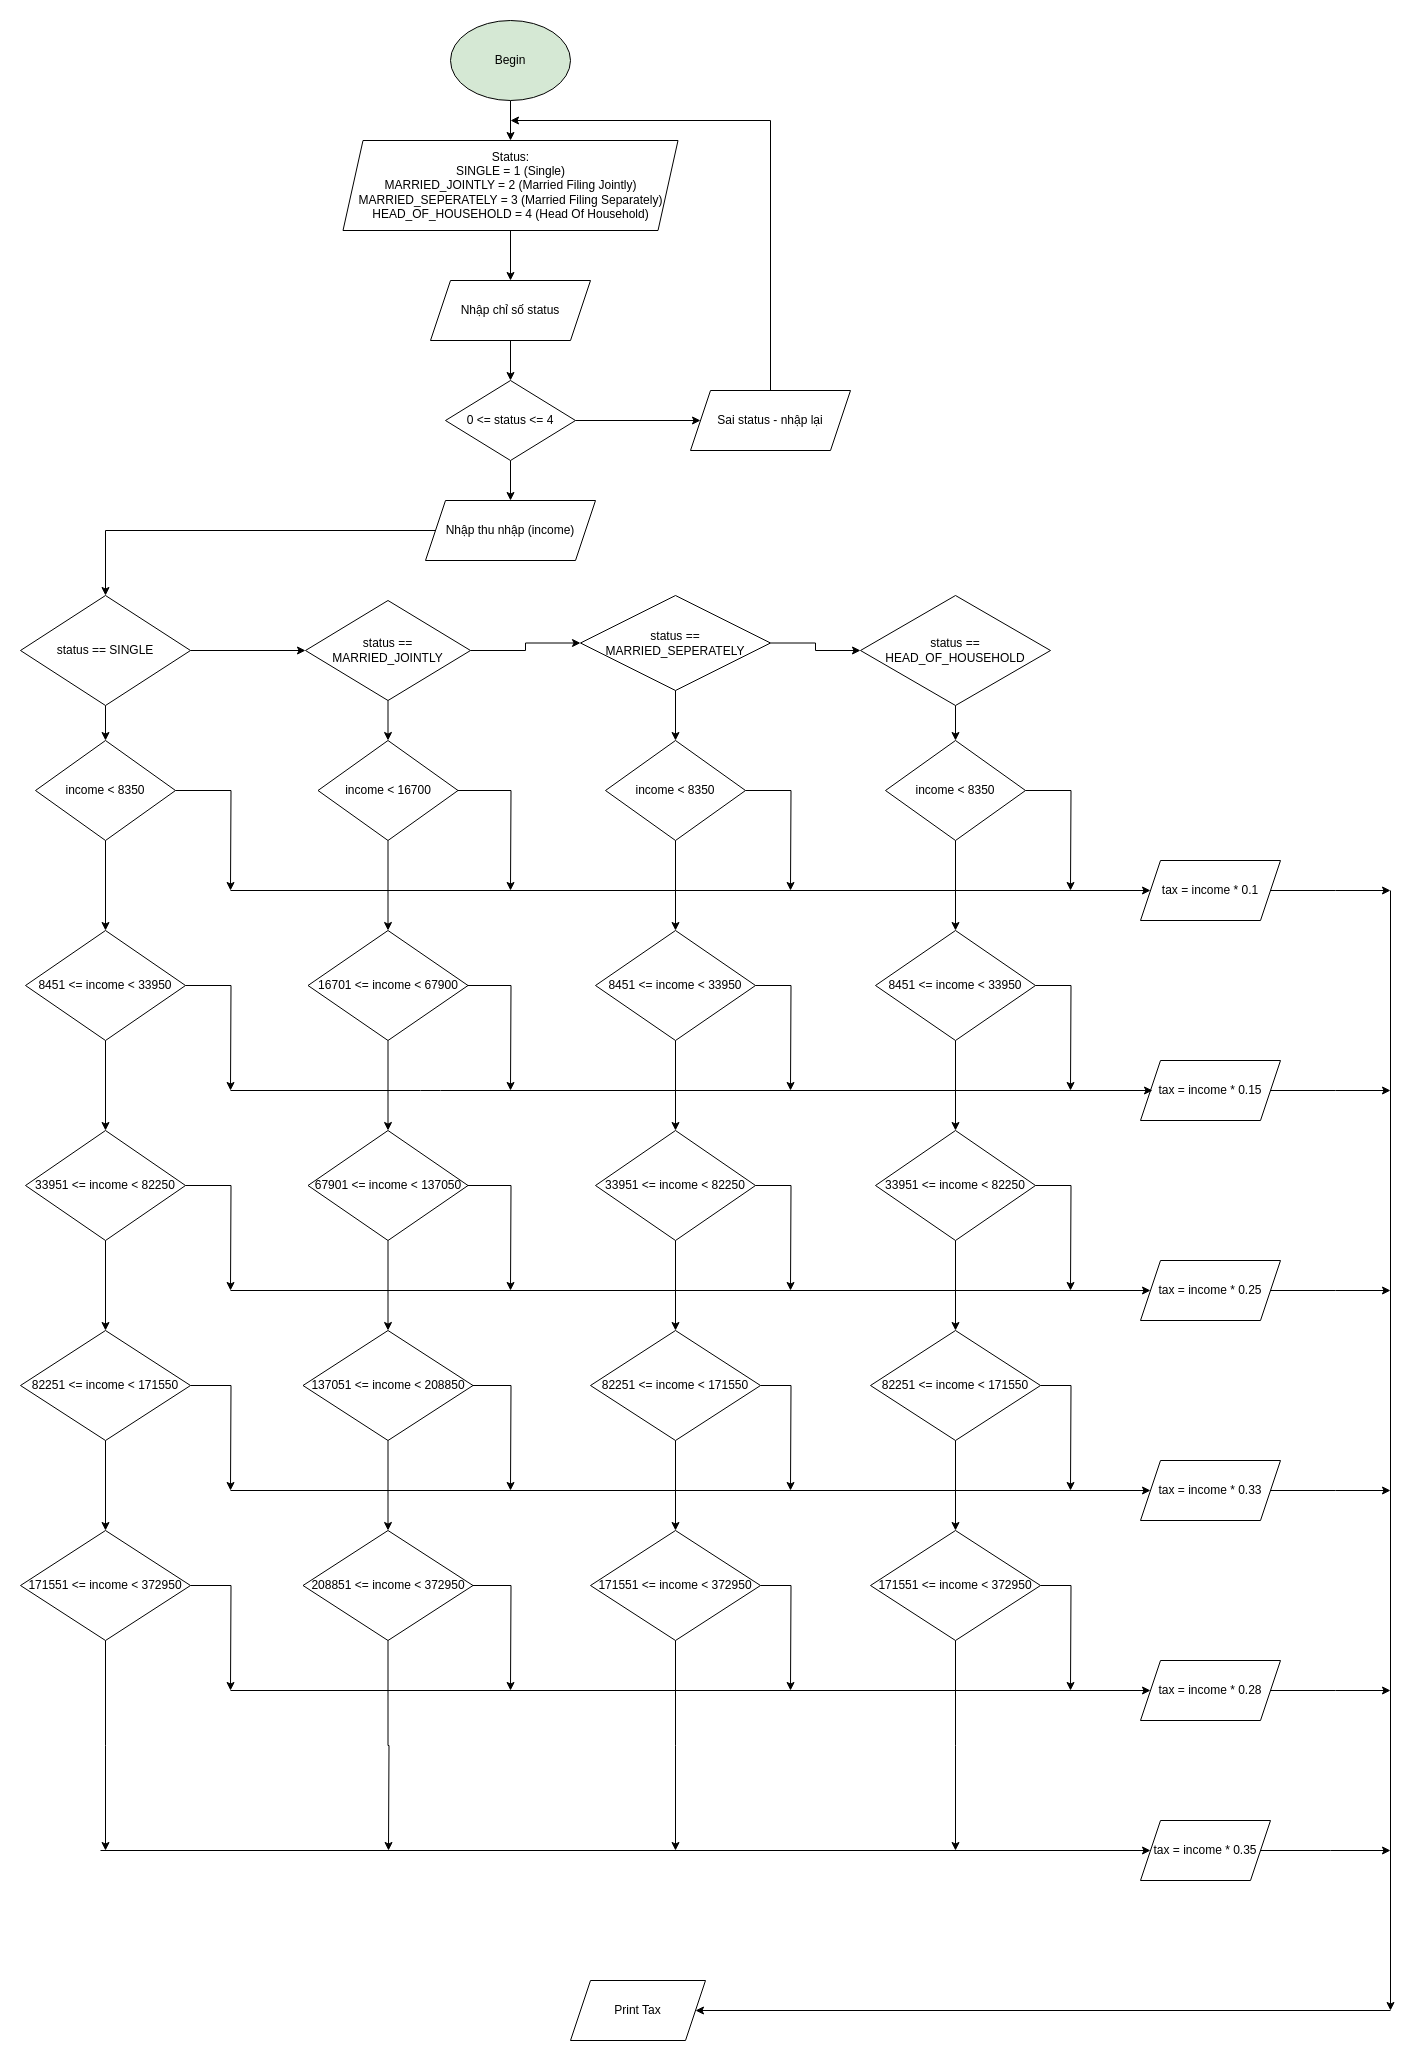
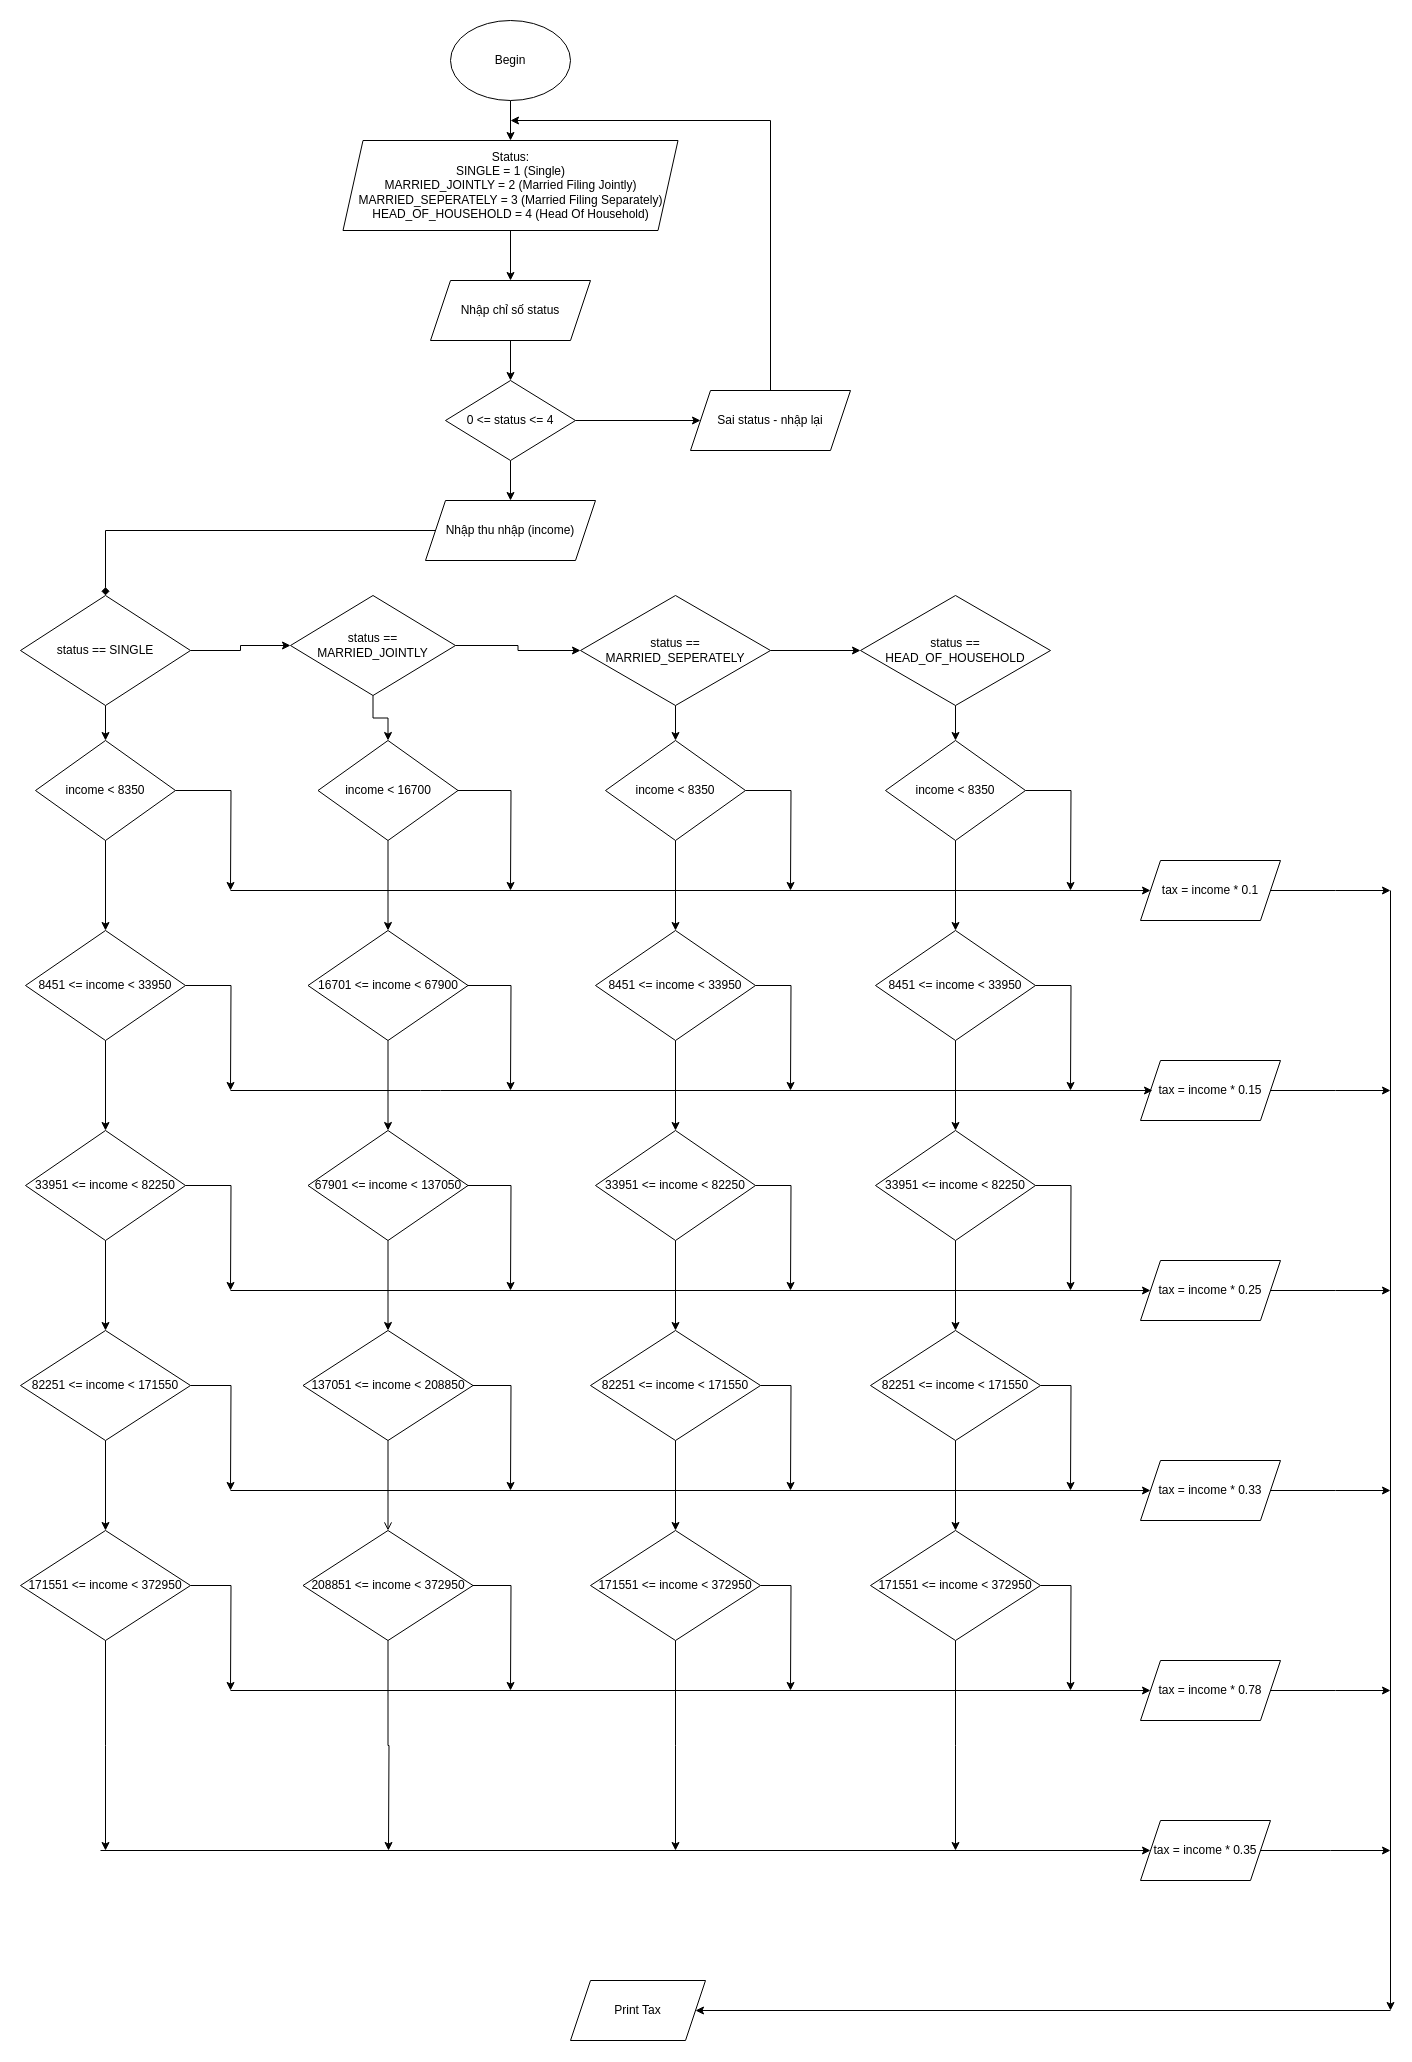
node "Begin": fillcolor #d5e8d4 -> #ffffff
edge "Nhập thu nhập (income)" -> "status == SINGLE": arrowhead classic -> diamond
node "status == MARRIED_SEPERATELY": size 190x95 -> 190x110
node "status == MARRIED_JOINTLY": moved (388, 651) -> (373, 646)
edge "137051 <= income < 208850" -> "208851 <= income < 372950": arrowhead classic -> open
node "tax = income * 0.28": label "tax = income * 0.28" -> "tax = income * 0.78"
